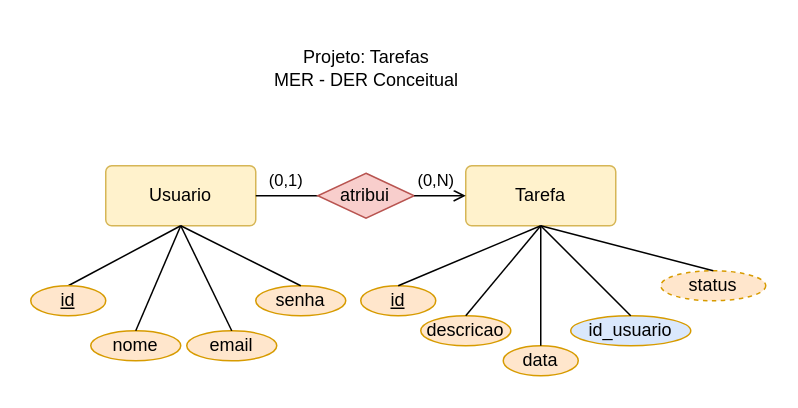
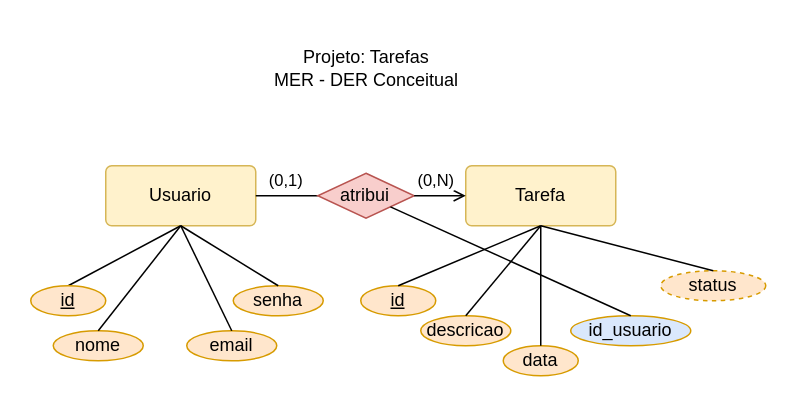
edge "Tarefa" -- "id_usuario": now "atribui" -- "id_usuario"
node "senha": moved (301, 301) -> (278, 301)
node "nome": moved (136, 346) -> (98, 346)
